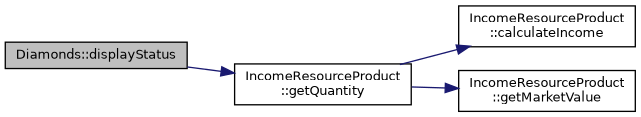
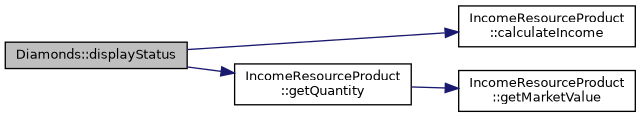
edge "IncomeResourceProduct ::getQuantity" -> "IncomeResourceProduct ::calculateIncome": now "Diamonds::displayStatus" -> "IncomeResourceProduct ::calculateIncome"
